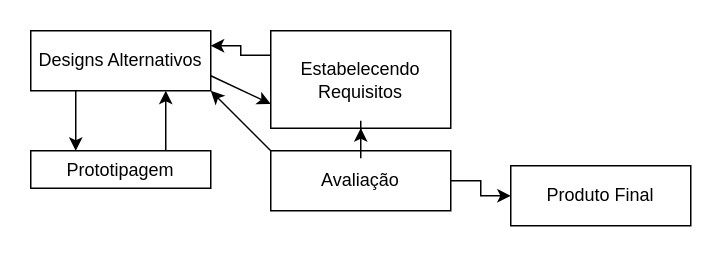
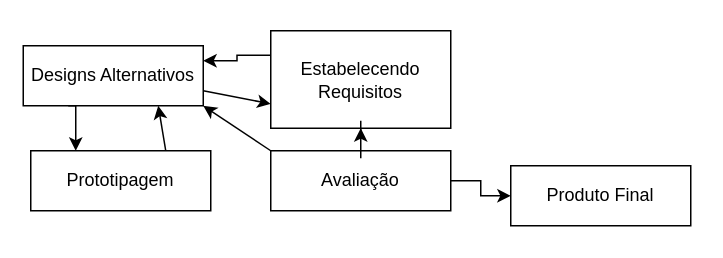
node "Designs Alternativos": moved (121, 61) -> (113, 76)
node "Prototipagem": size 180x38 -> 180x60
